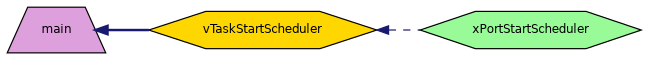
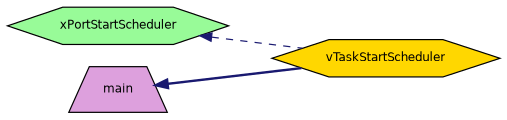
edge "xPortStartScheduler" -> "vTaskStartScheduler": reversed
